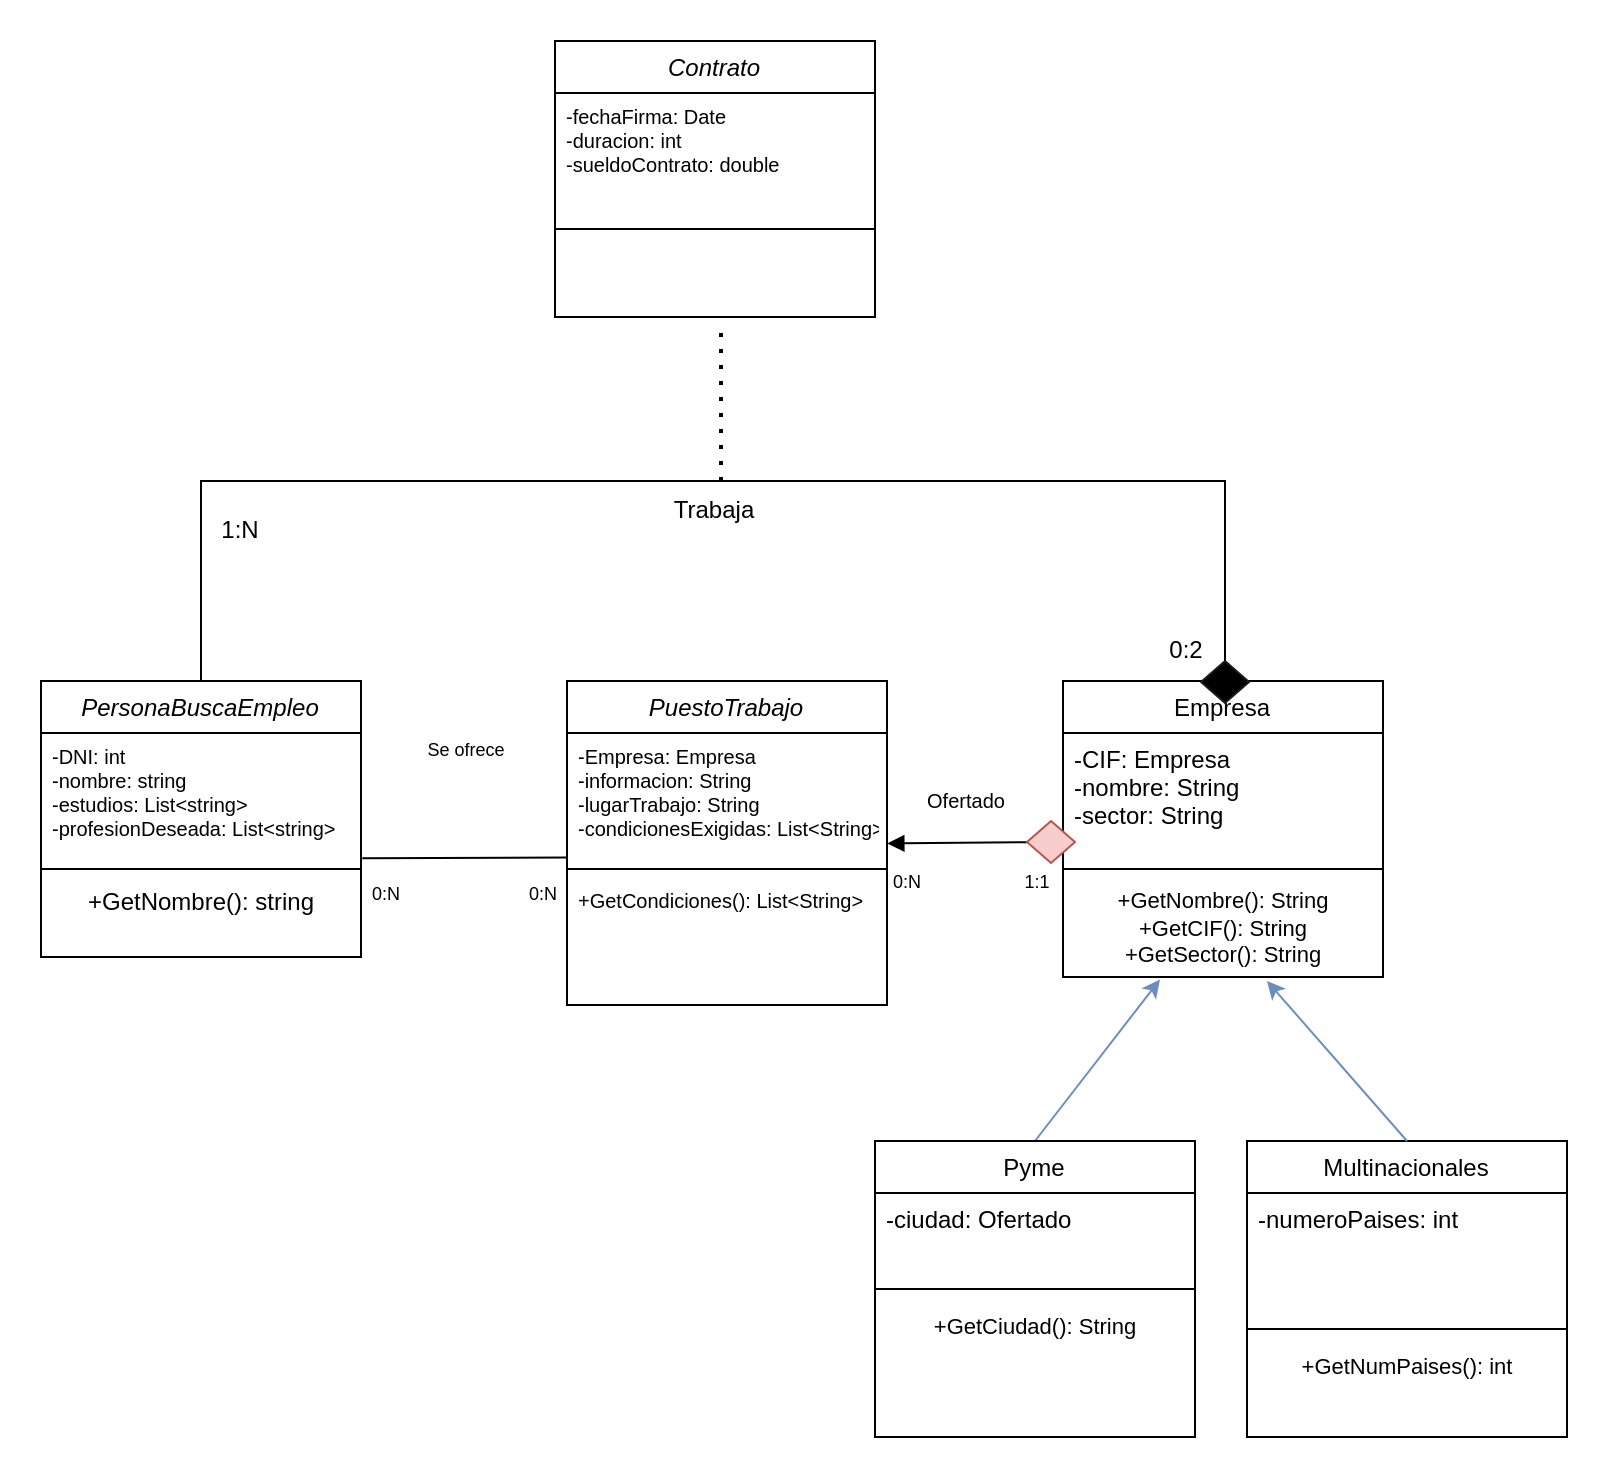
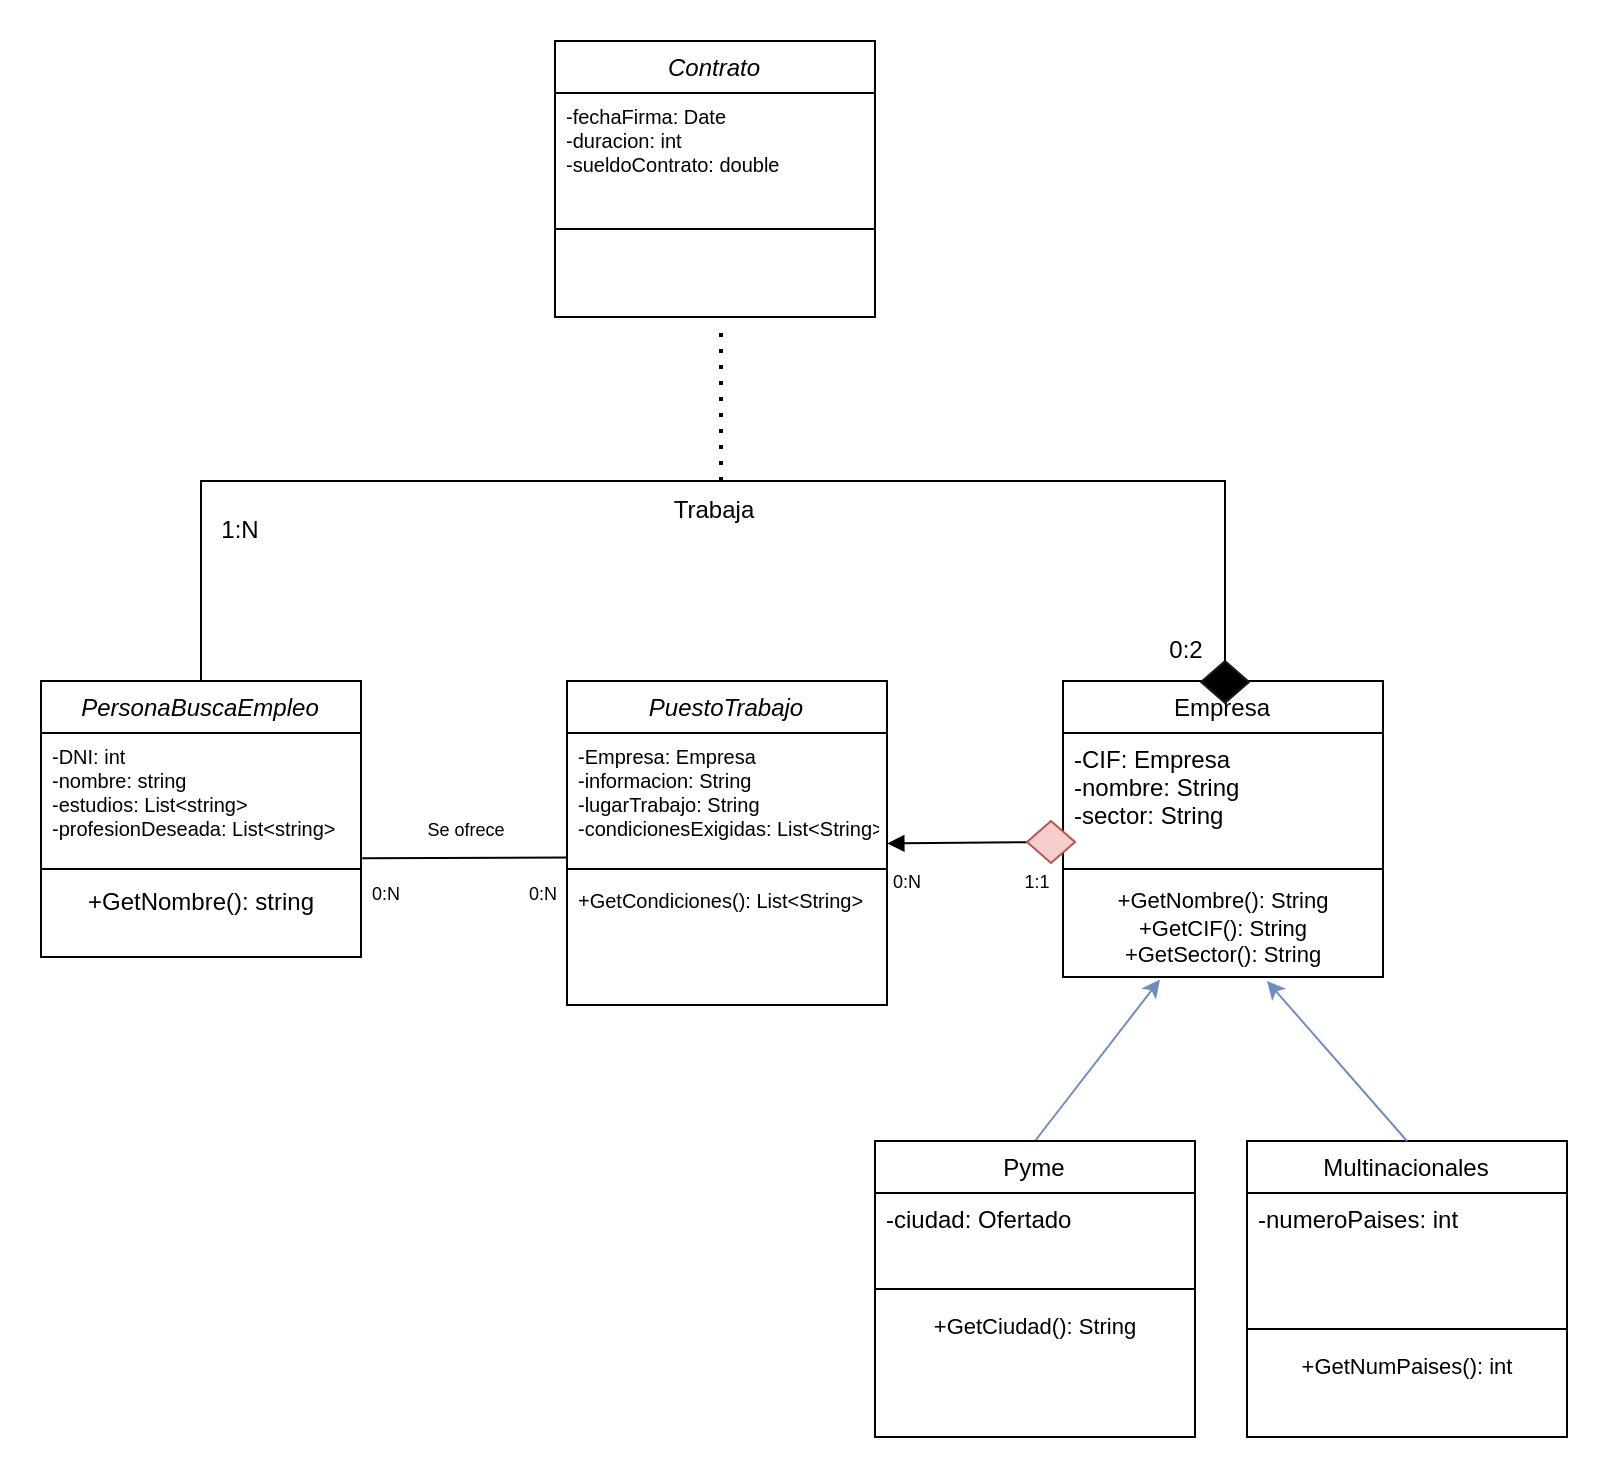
node "Se ofrece": moved (467, 749) -> (467, 829)
node "Ofertado": removed
